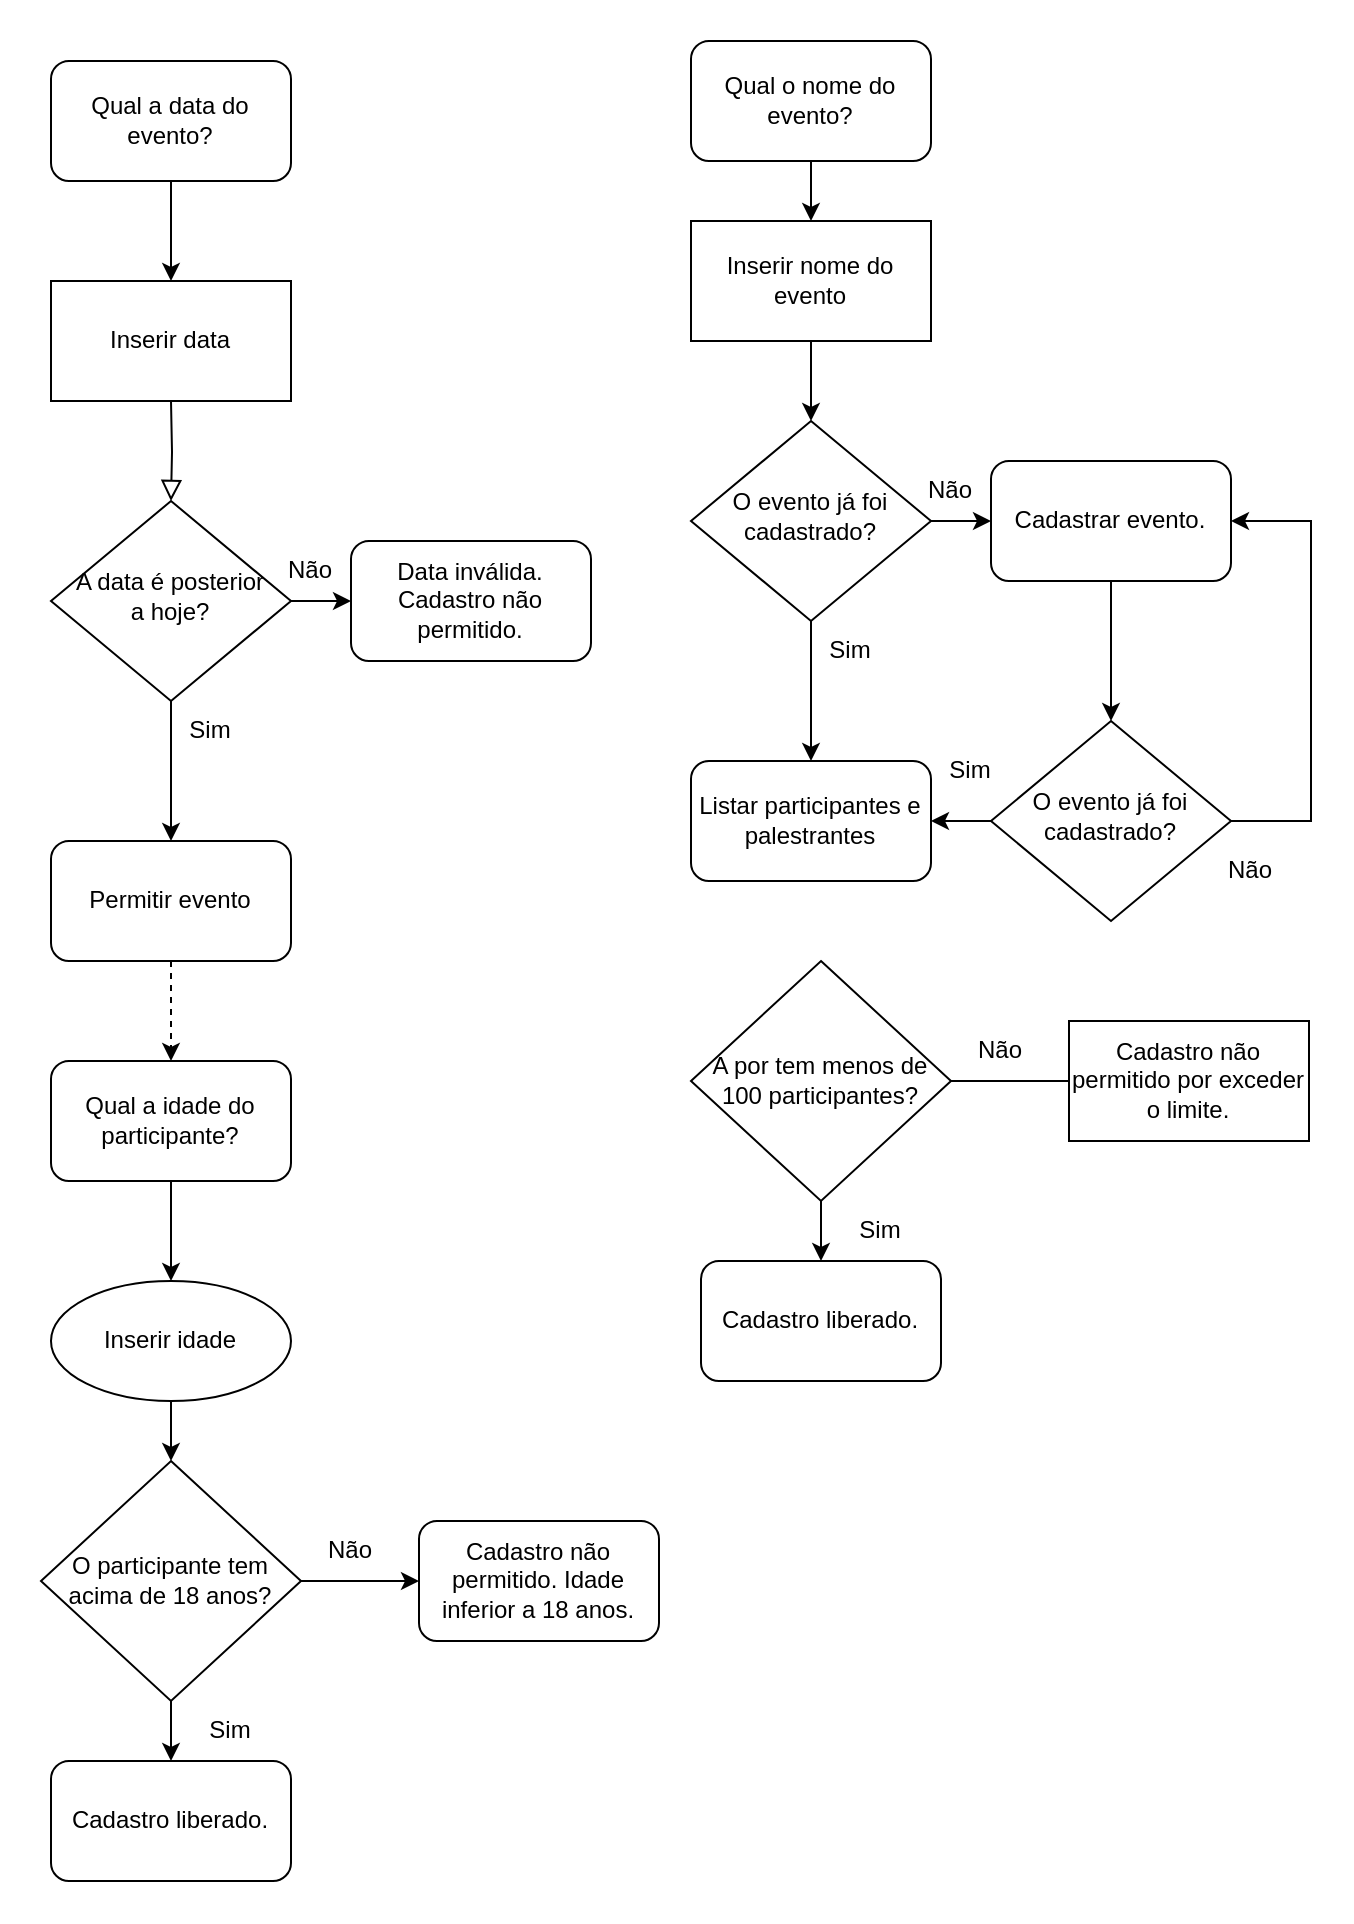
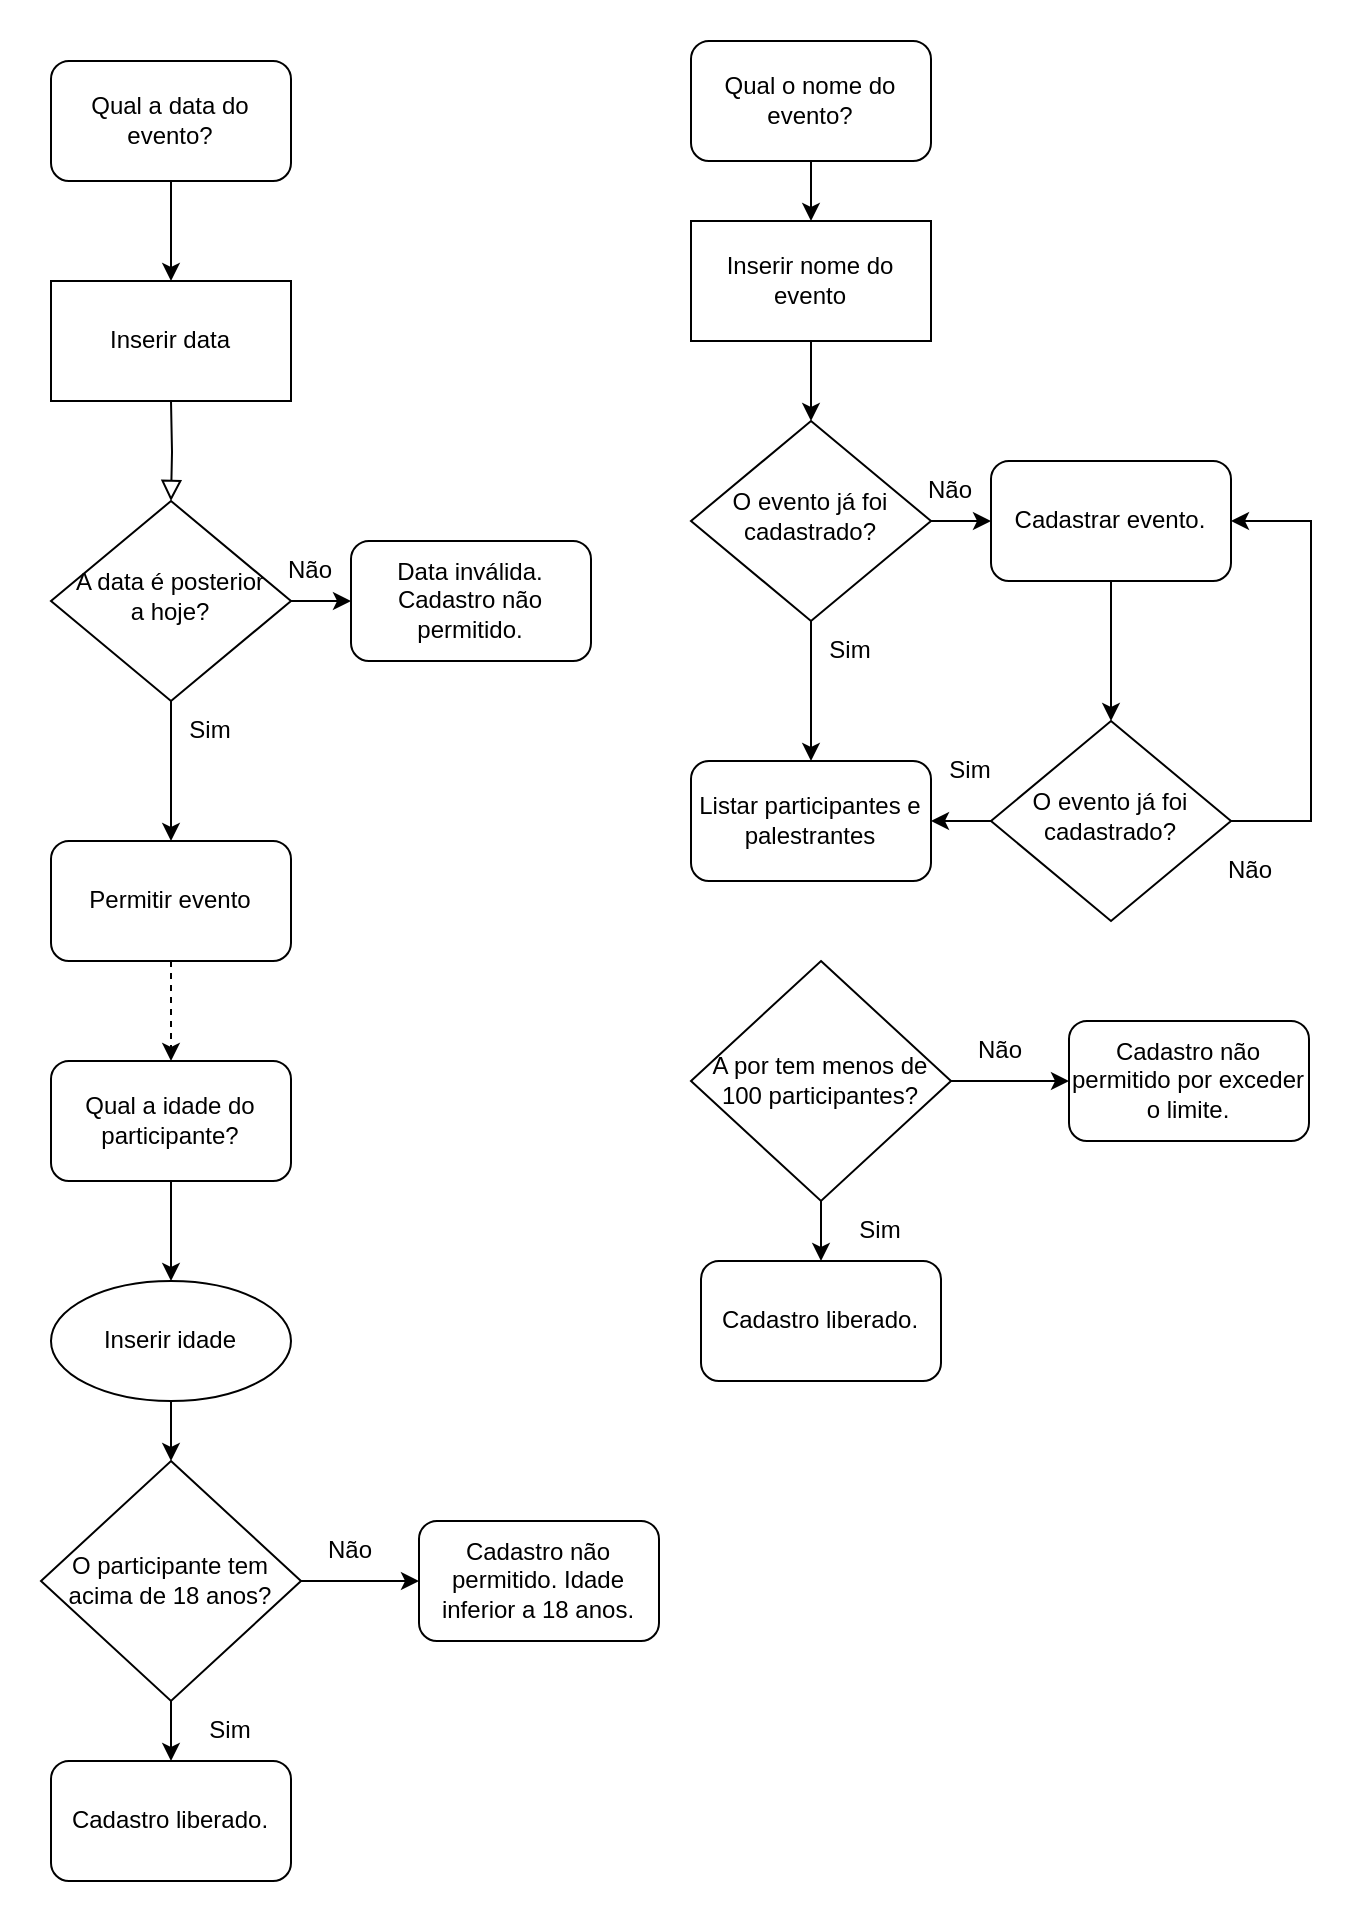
edge "A por tem menos de 100 participantes?" -- "Cadastro não permitido por exceder o limite.": arrowhead none -> classic
node "Cadastro não permitido por exceder o limite.": shape rectangle -> rounded rectangle
